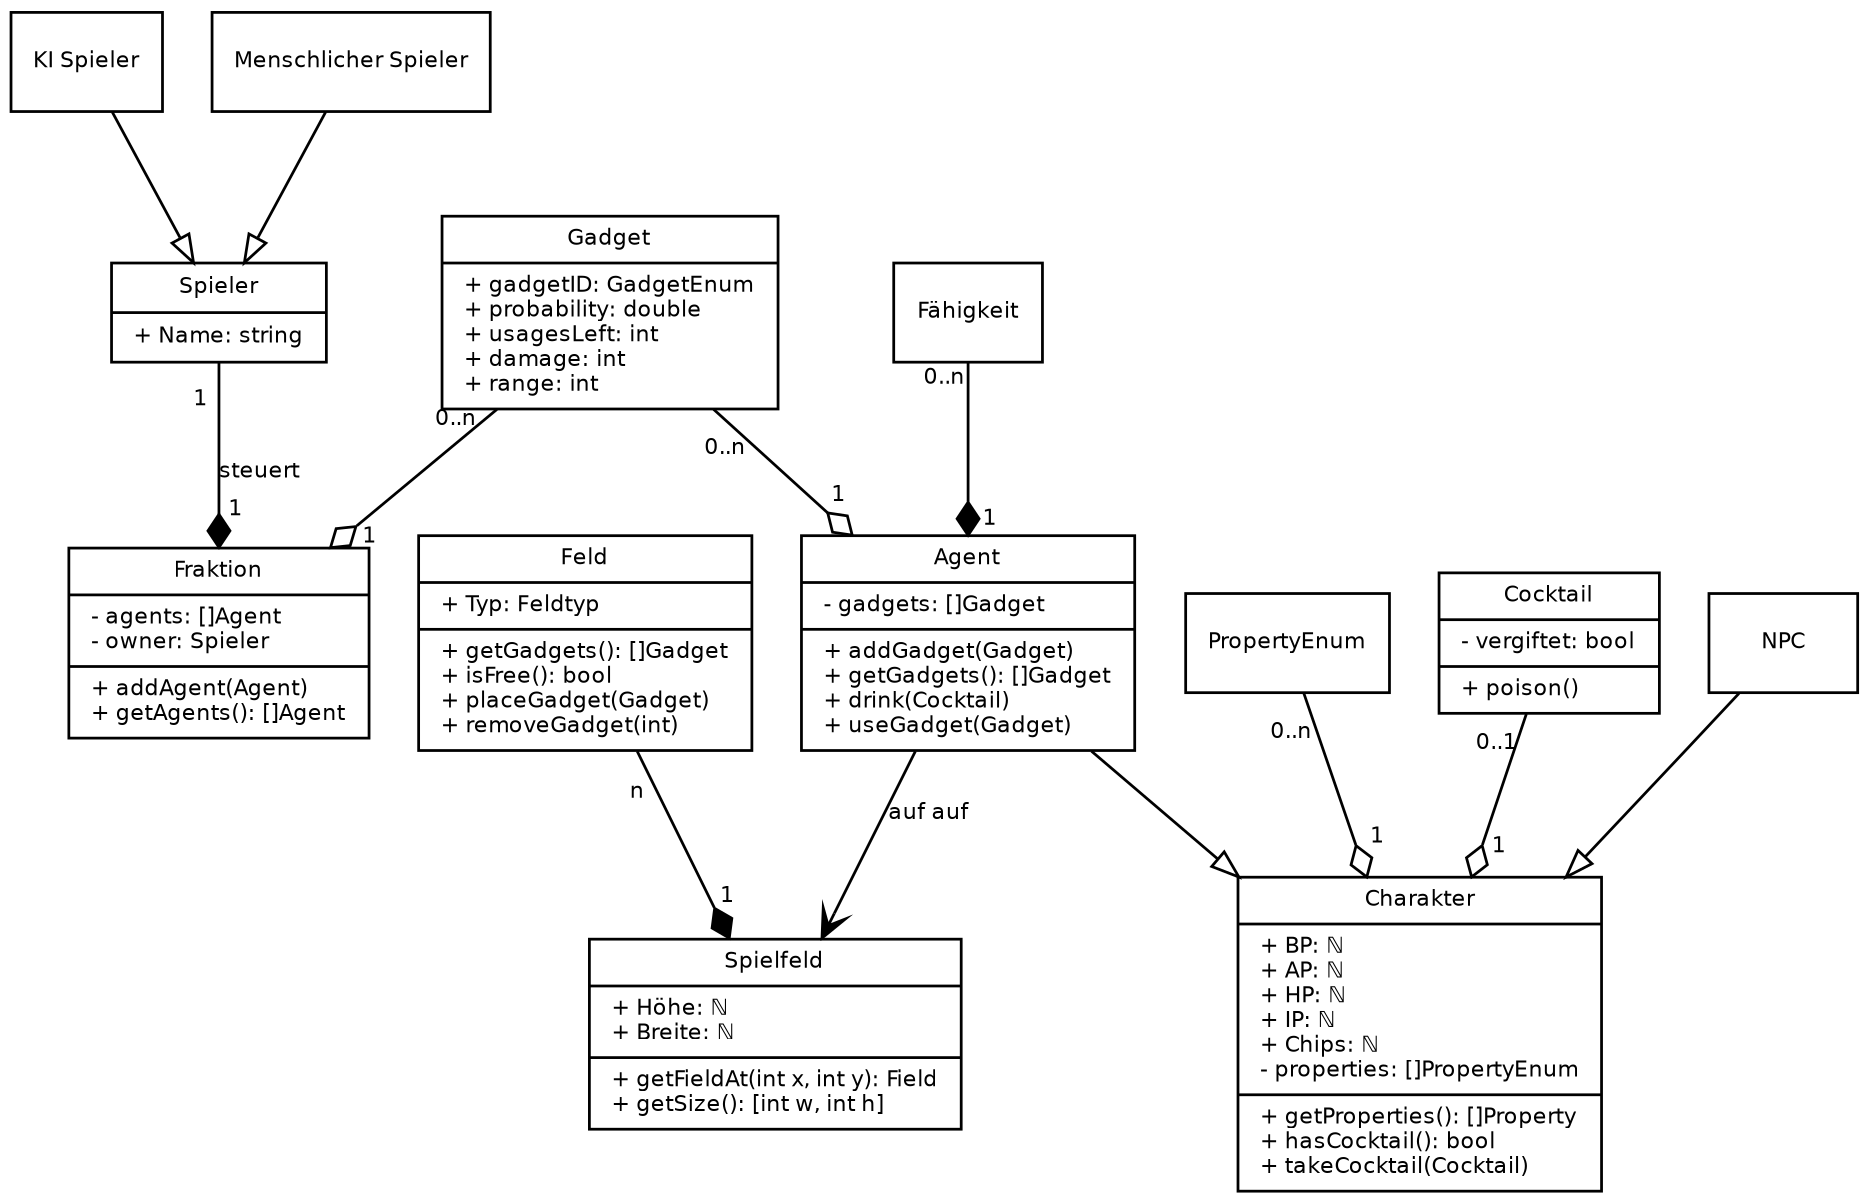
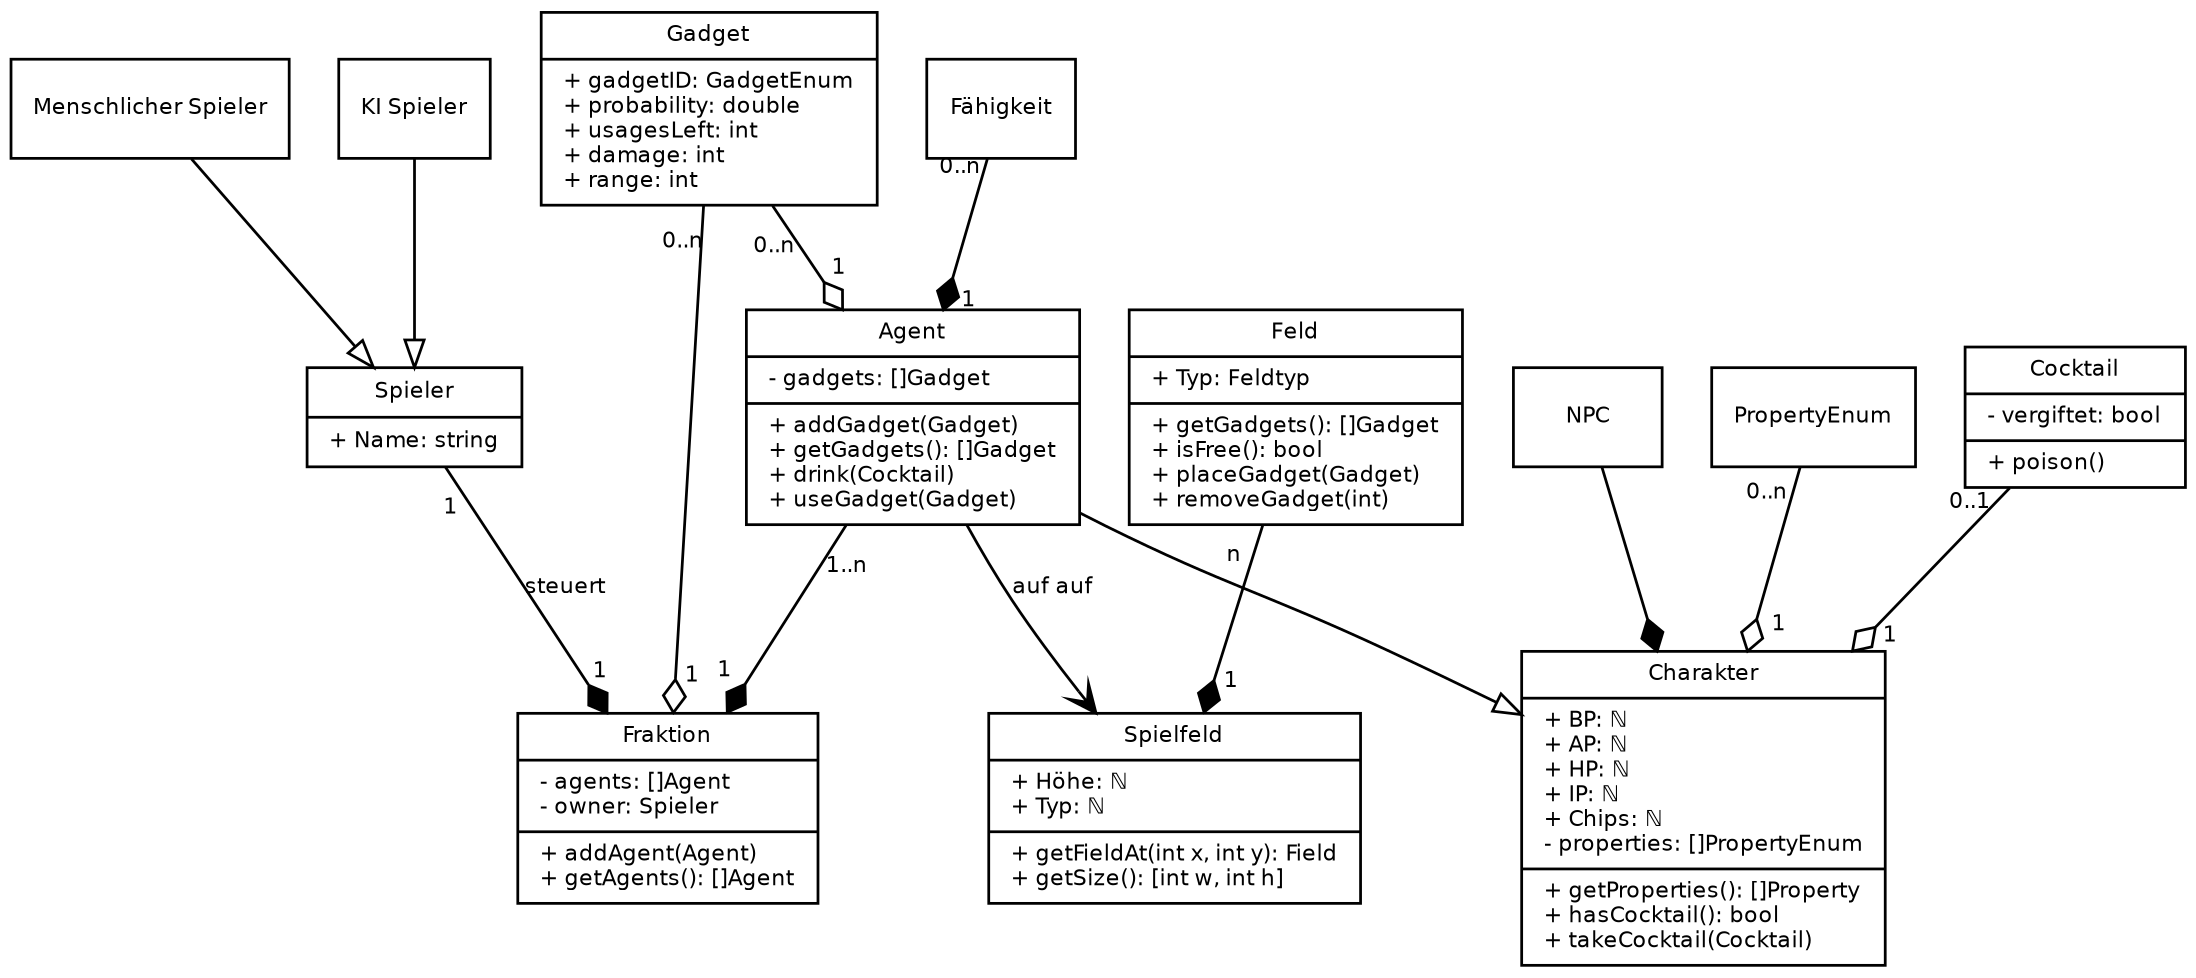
edge "Agent" -> "Fraktion": added
edge "NPC" -> "Charakter": arrowhead onormal -> diamond
node "Spielfeld": text "+ Breite: ℕ" -> "+ Typ: ℕ"
